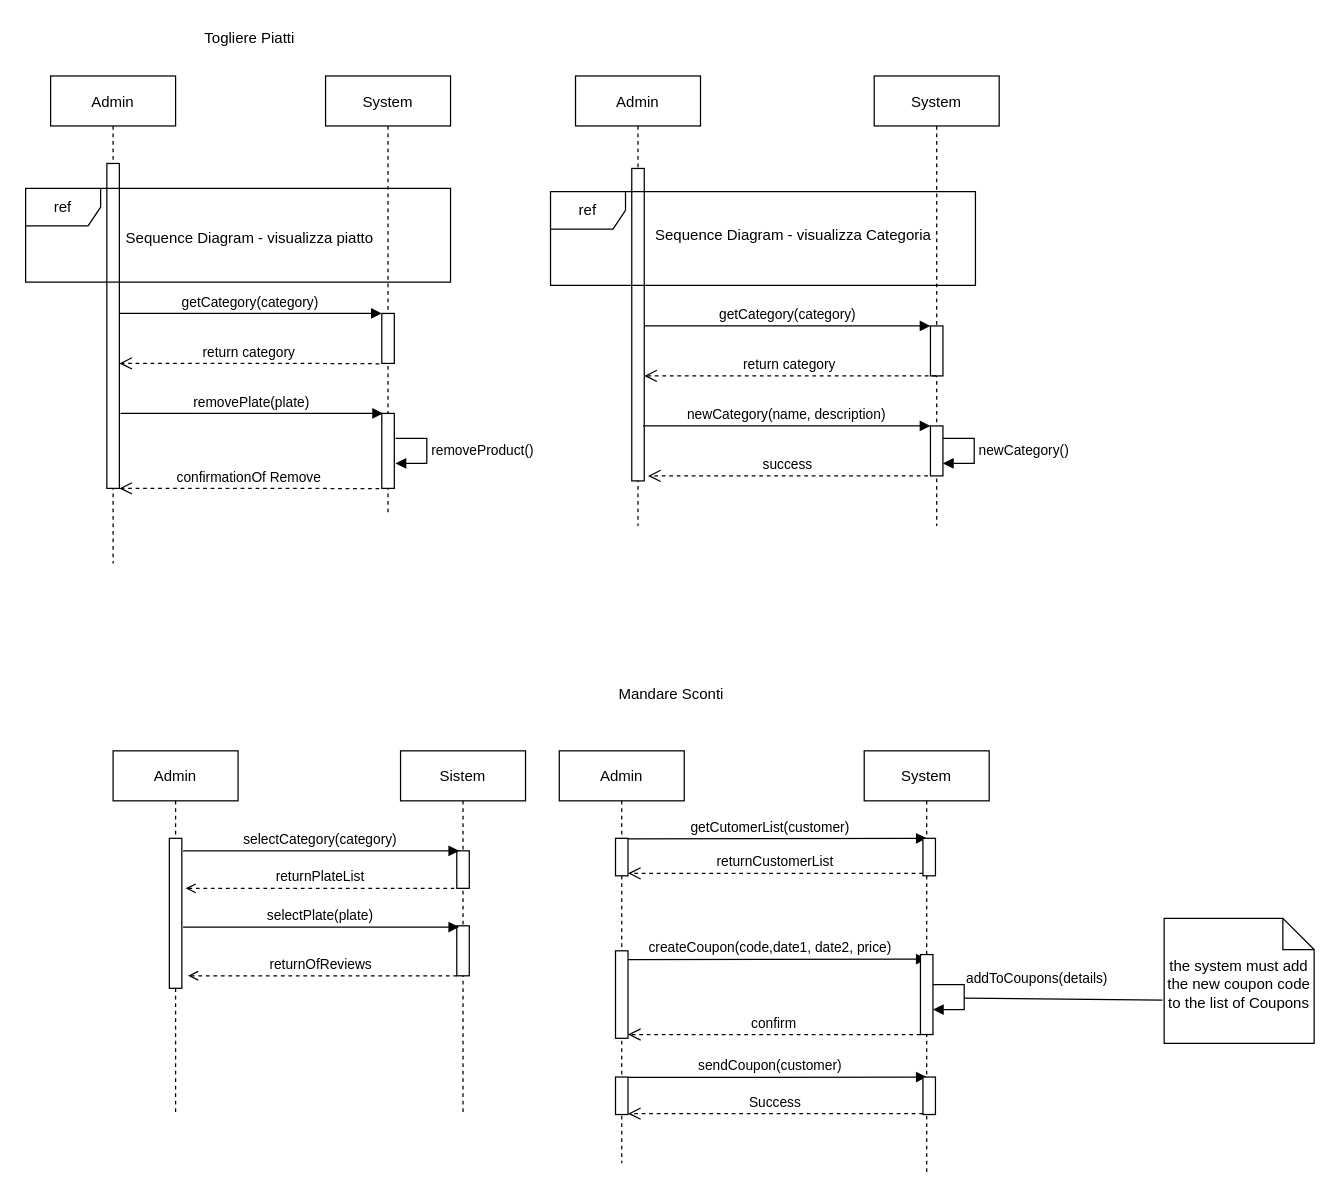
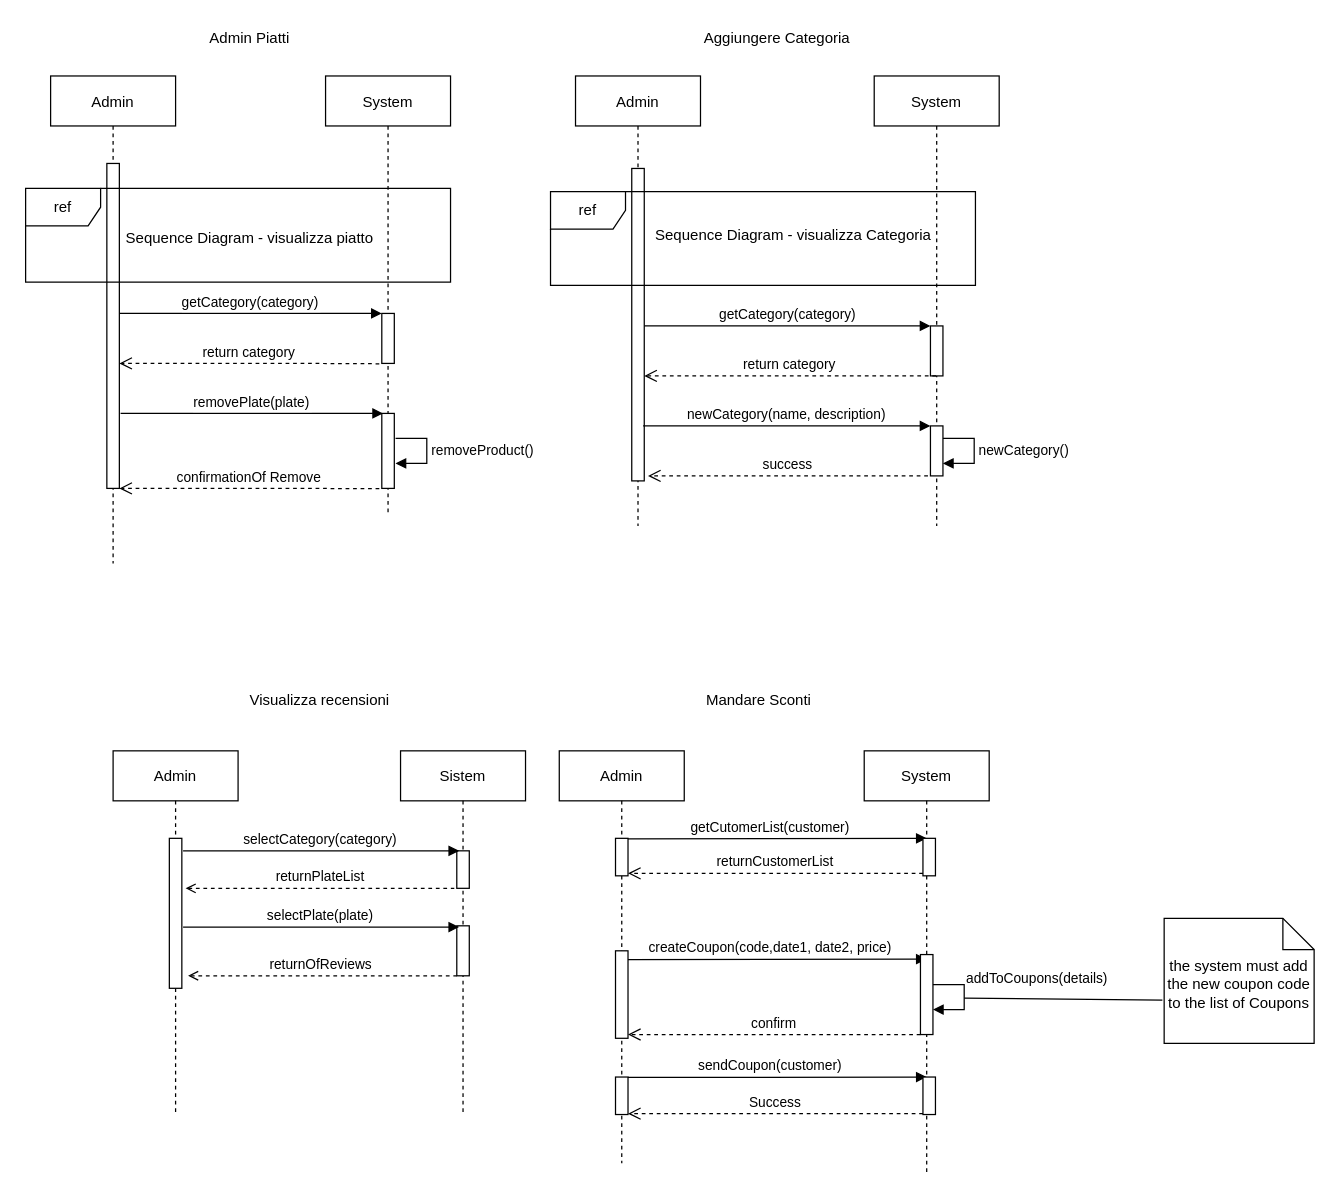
node "Togliere Piatti": label "Togliere Piatti" -> "Admin Piatti"
node "Aggiungere Categoria": added
node "Mandare Sconti": moved (673, 694) -> (761, 701)
node "Visualizza recensioni": added
